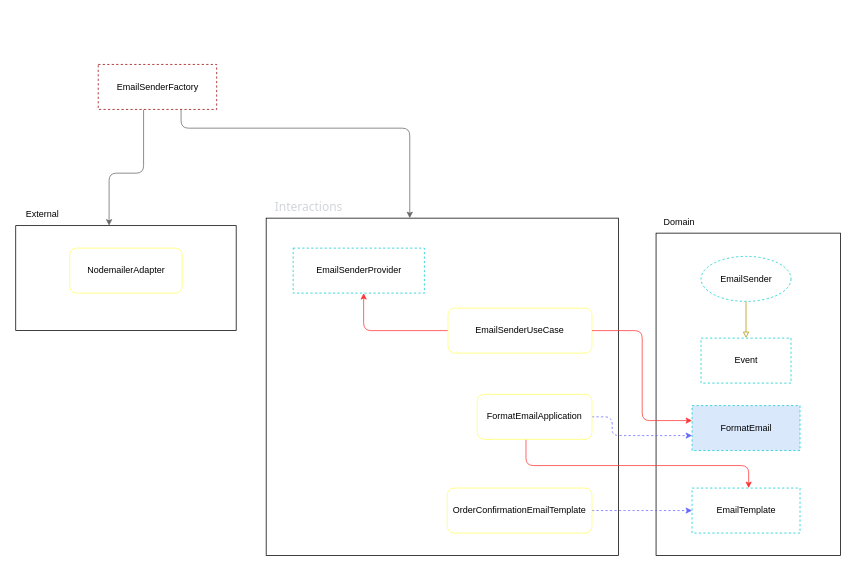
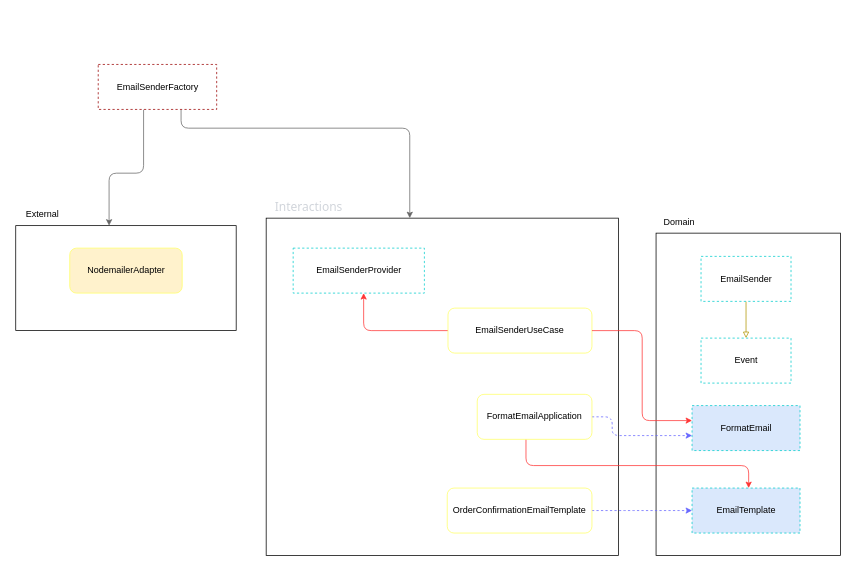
node "NodemailerAdapter": fillcolor #ffffff -> #fff2cc
node "EmailSender": shape ellipse -> rectangle
node "EmailTemplate": fillcolor #ffffff -> #dae8fc
